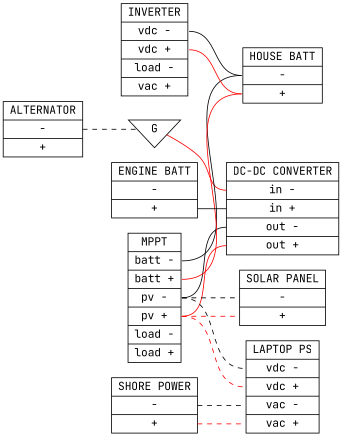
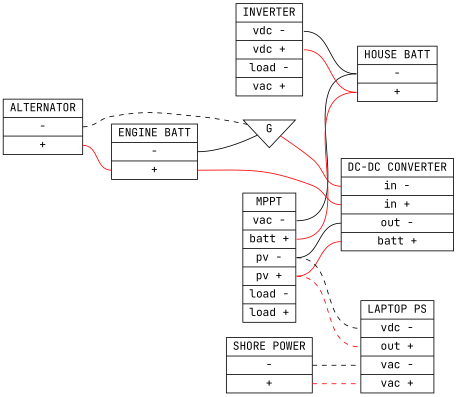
edge "G" -- "ENGINE BATT": added
edge "ALTERNATOR" -- "ENGINE BATT": added
edge "ENGINE BATT" -- "DC-DC CONVERTER": color black -> red
node "DC-DC CONVERTER": text "out +" -> "batt +"
node "MPPT": text "batt -" -> "vac -"
node "SOLAR PANEL": removed
node "LAPTOP PS": text "vdc +" -> "out +"
